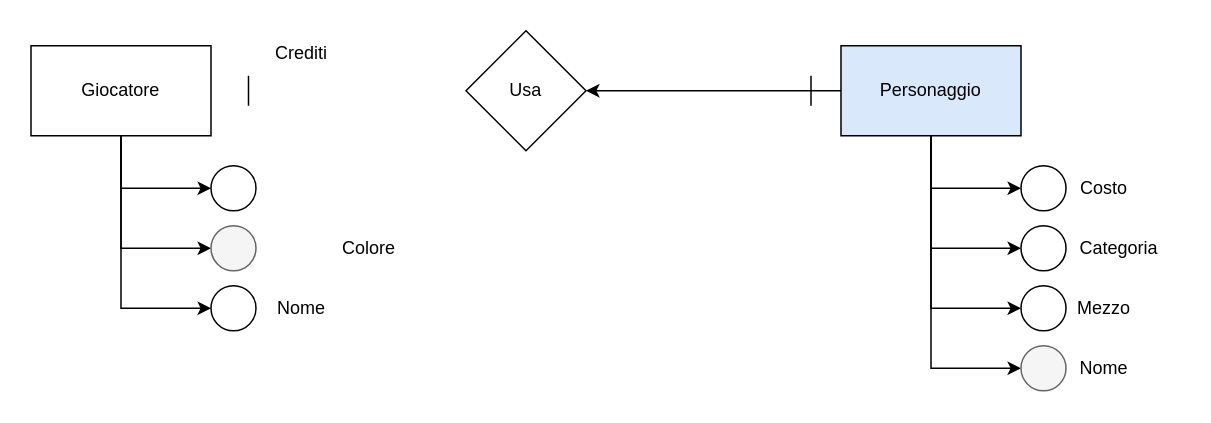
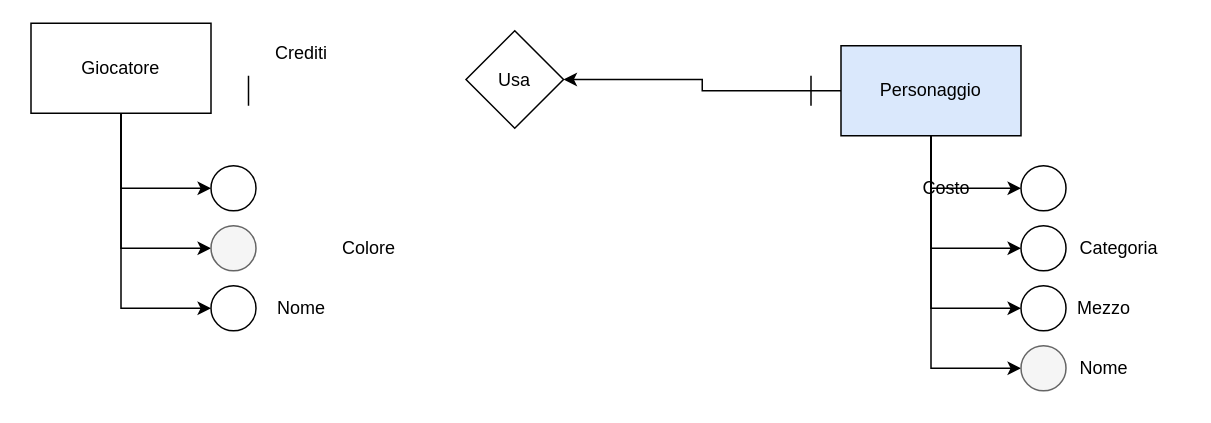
node "Giocatore": moved (121, 91) -> (121, 68)
node "Usa": size 120x120 -> 98x98
node "Costo": moved (1103, 188) -> (946, 188)
